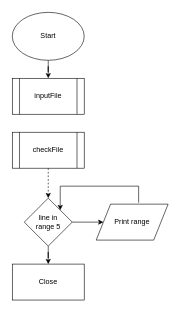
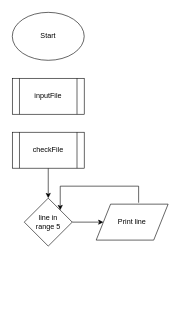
edge "Start" -> "inputFile": removed
edge "checkFile" -> "line in range 5": style dashed -> solid
node "Print range": label "Print range" -> "Print line"
edge "line in range 5" -> "Close": removed
node "Close": removed
